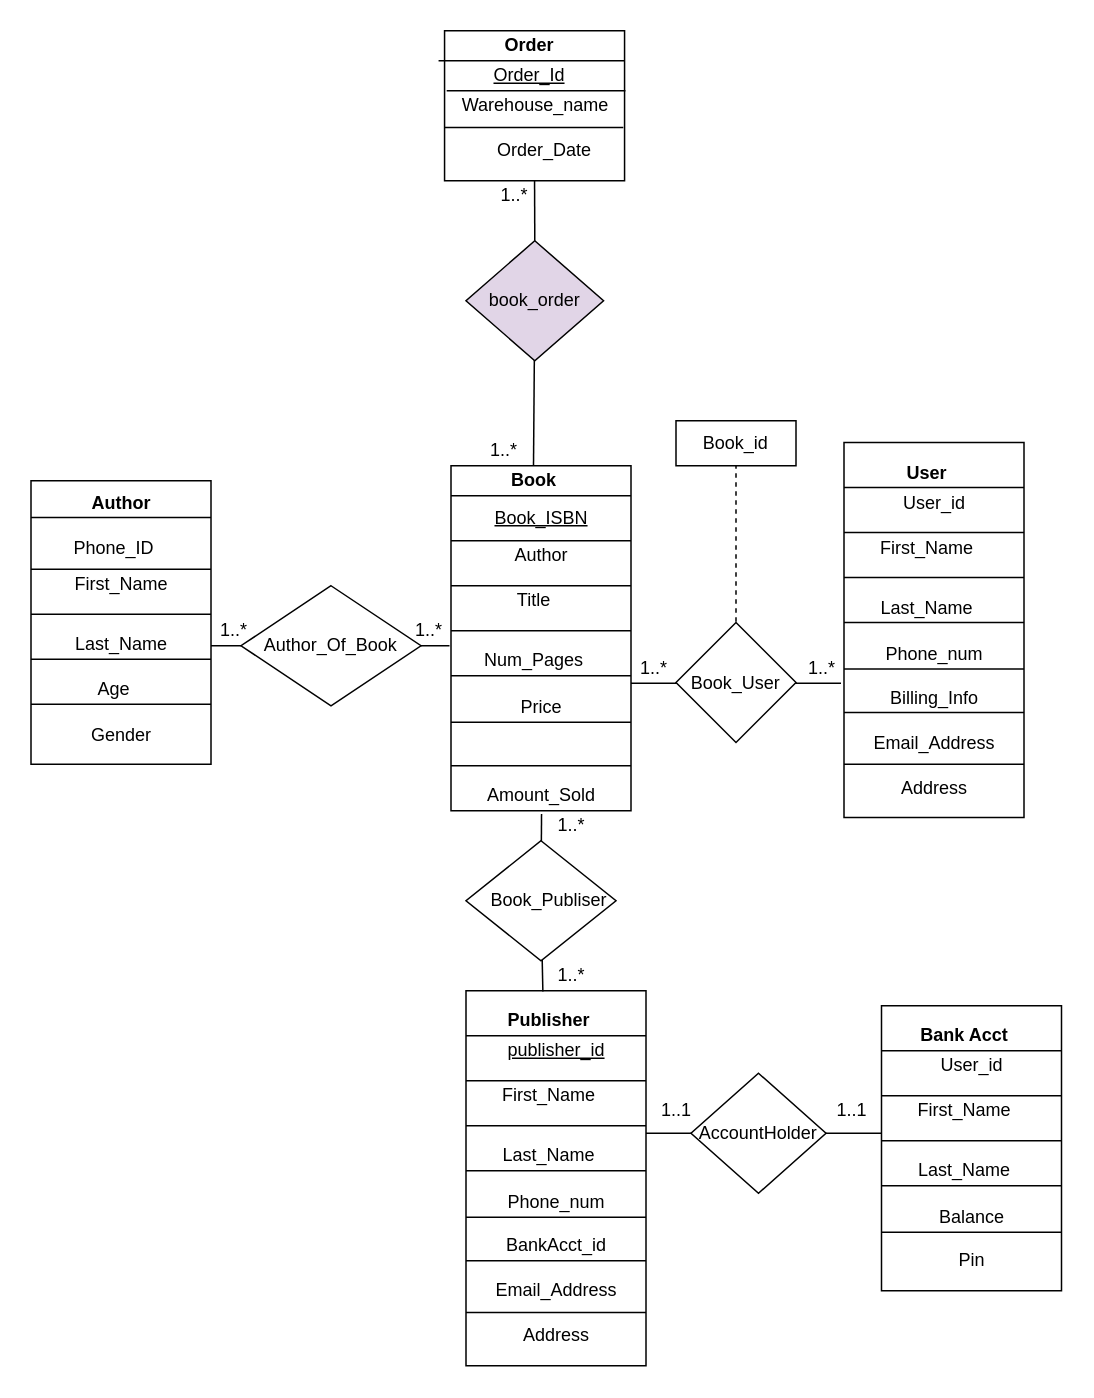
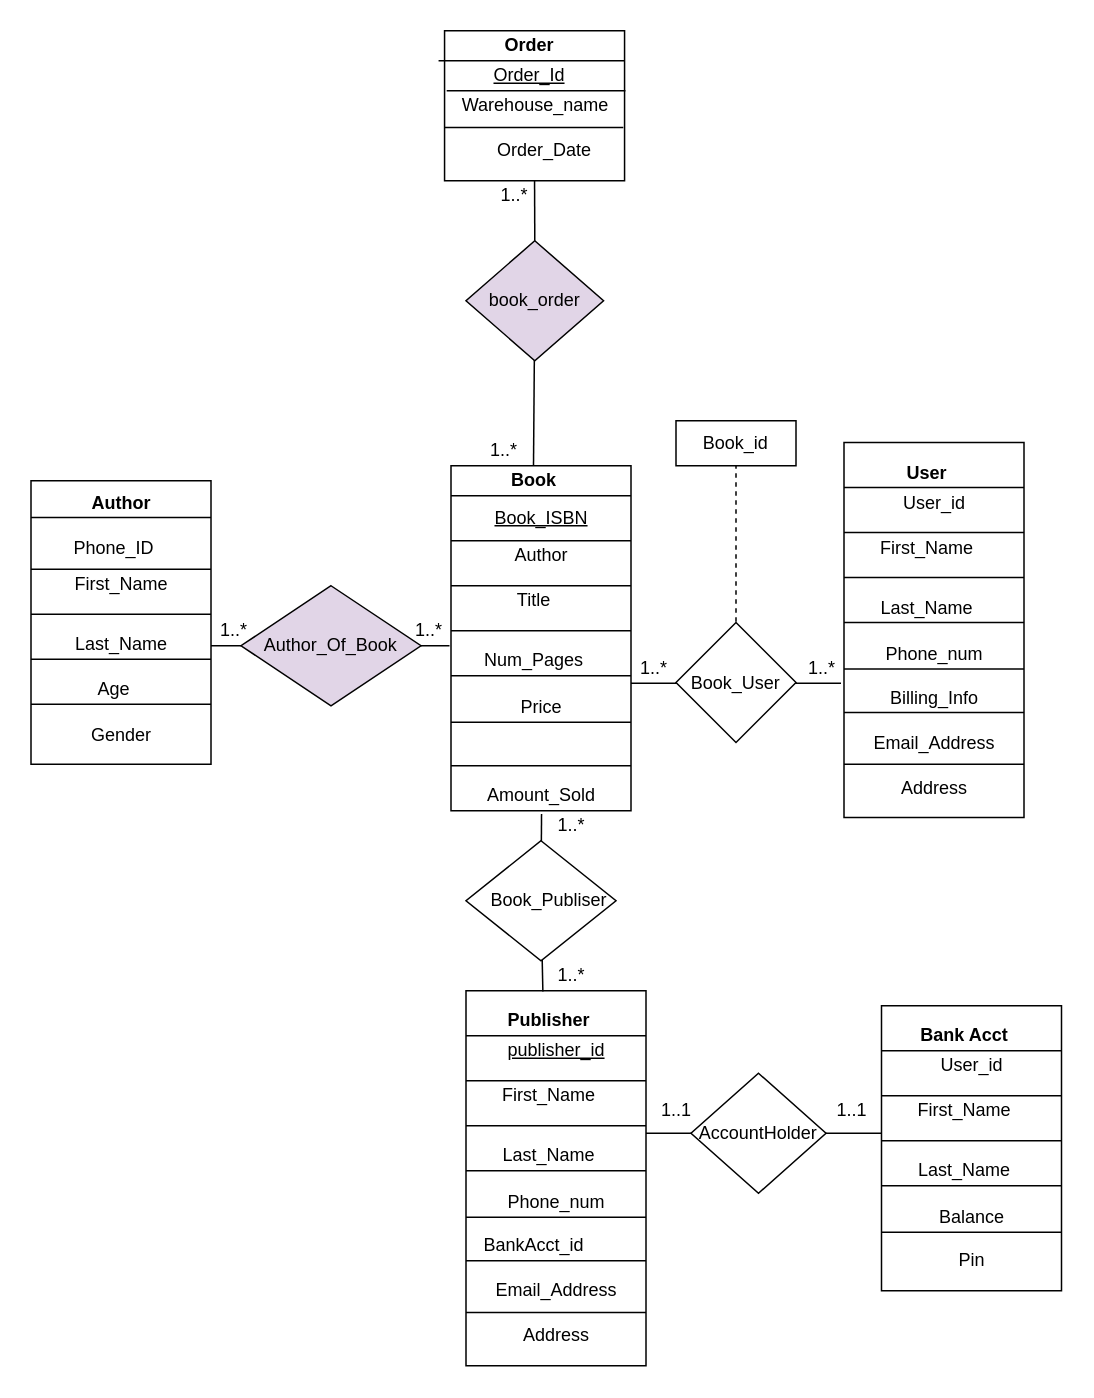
node "Author_Of_Book": fillcolor #ffffff -> #e1d5e7
node "BankAcct_id": moved (556, 1246) -> (533, 1246)
